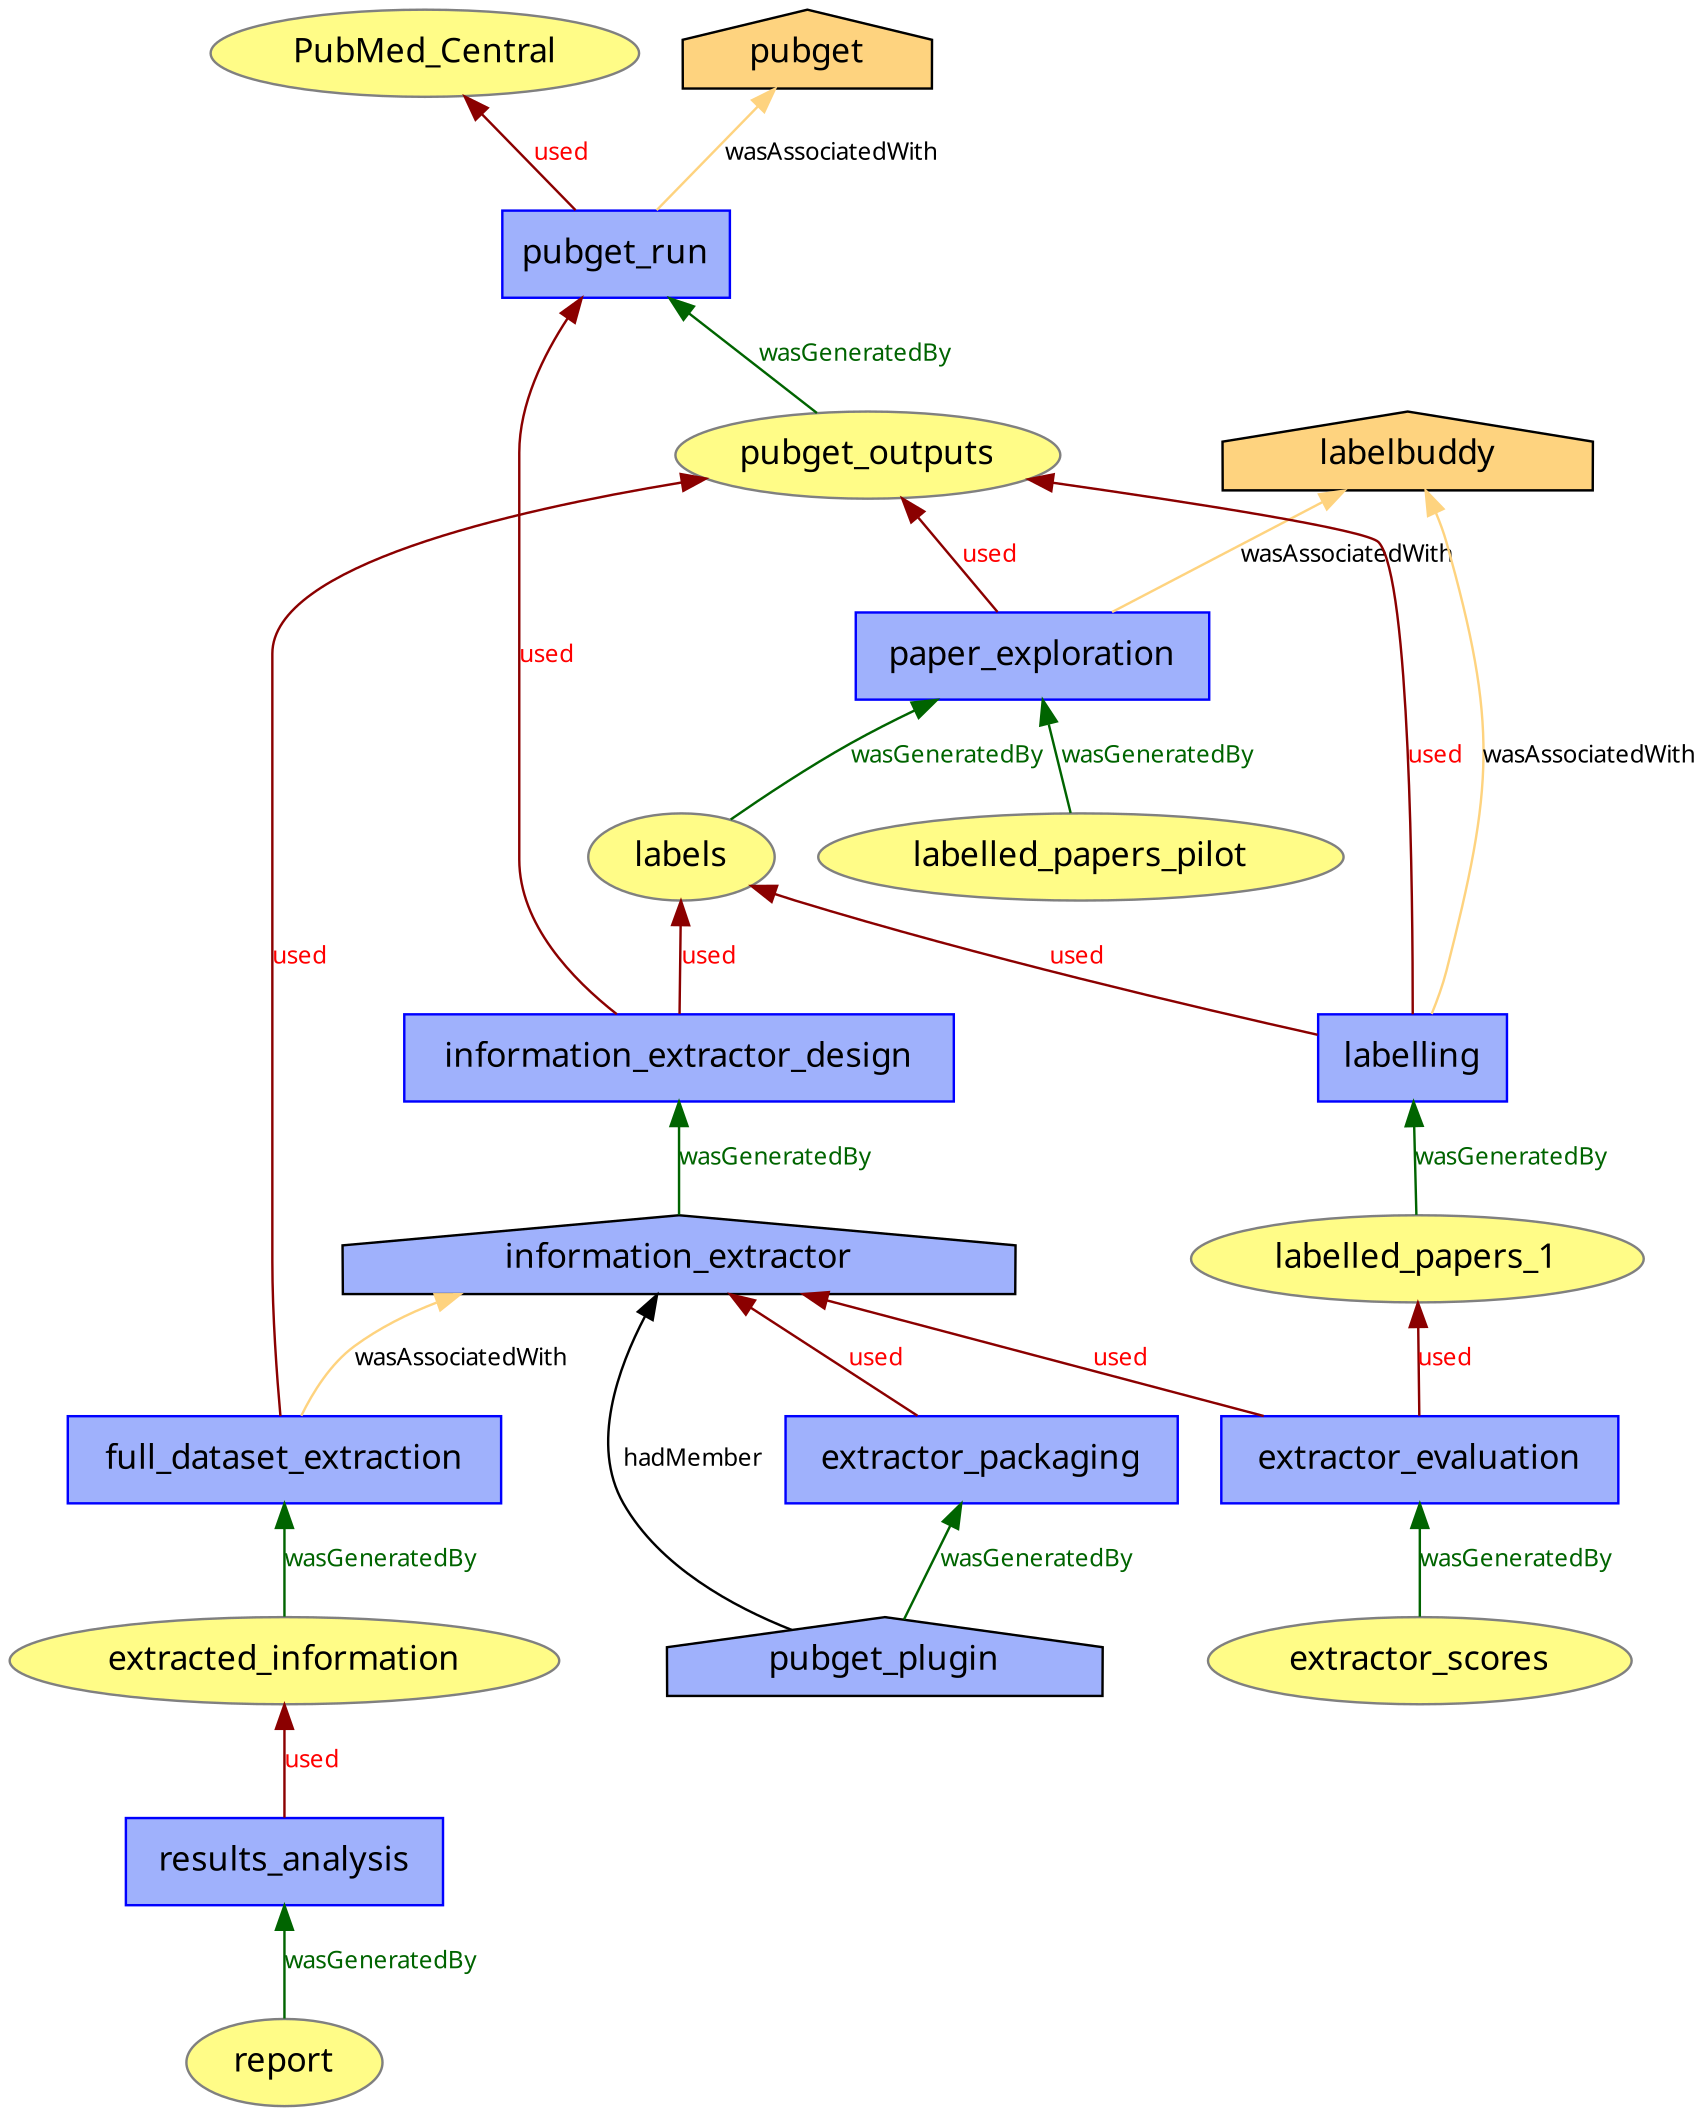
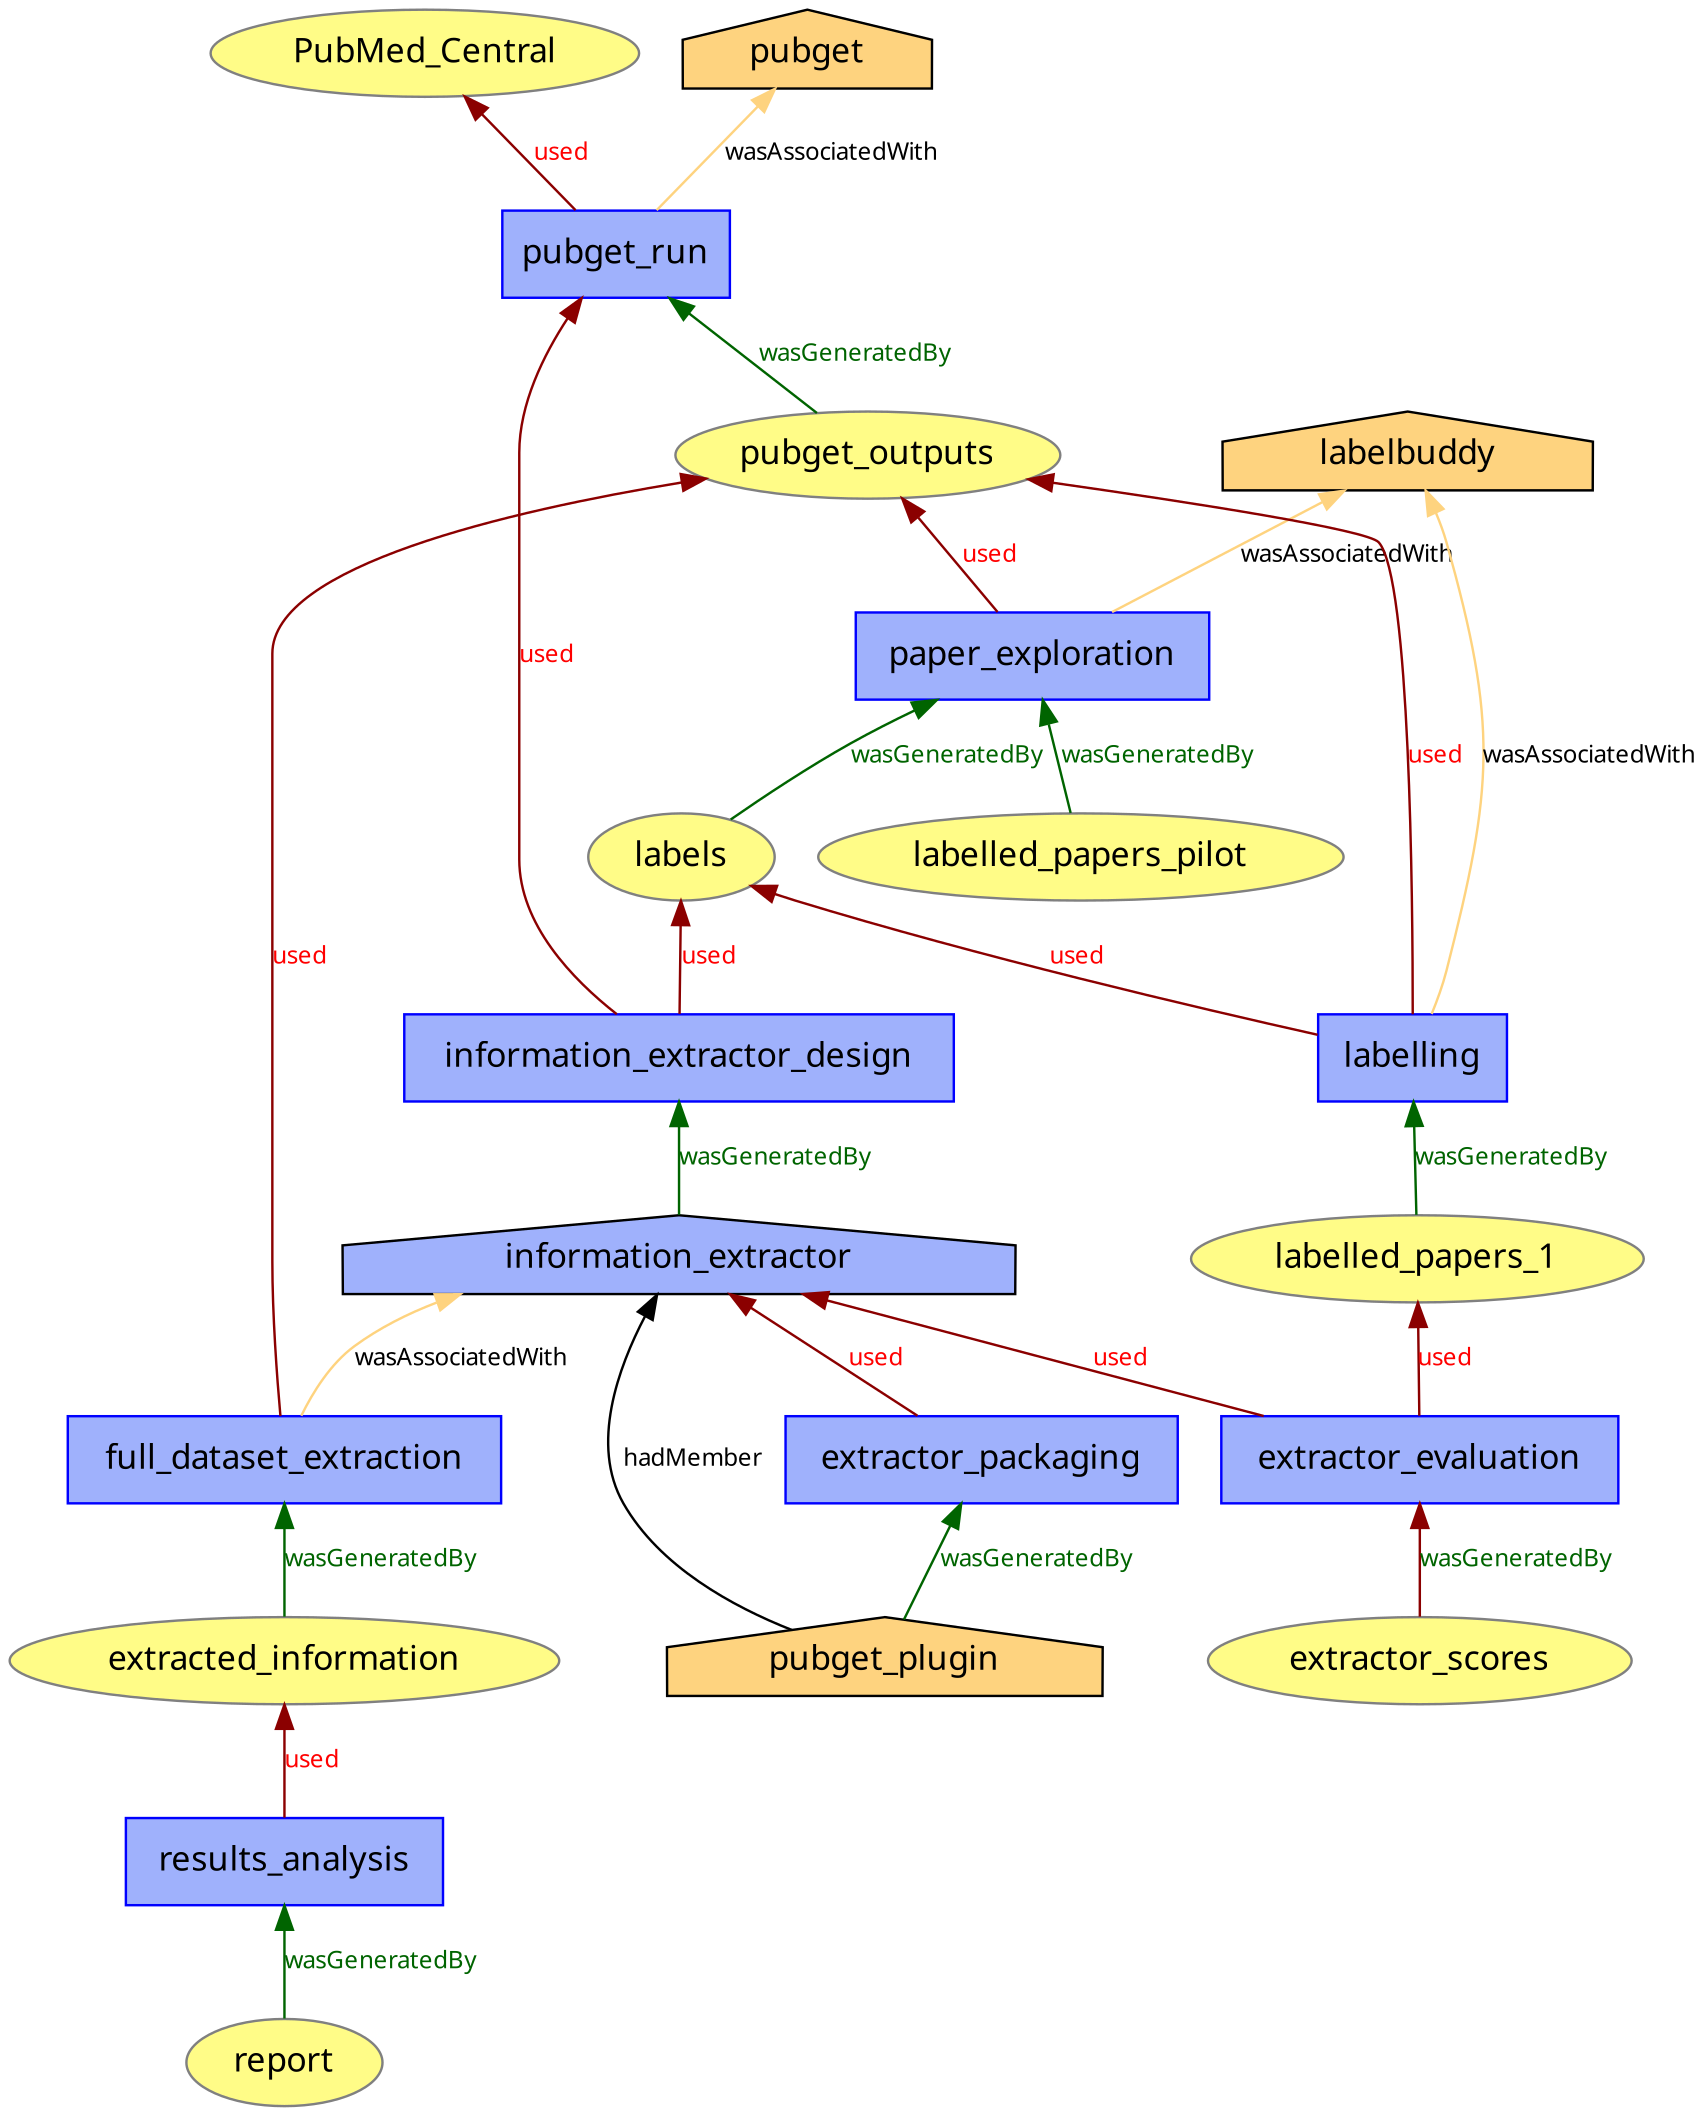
edge "extractor_scores" -> "extractor_evaluation": color darkgreen -> red4
node "pubget_plugin": fillcolor #9fb1fc -> #fed37f
